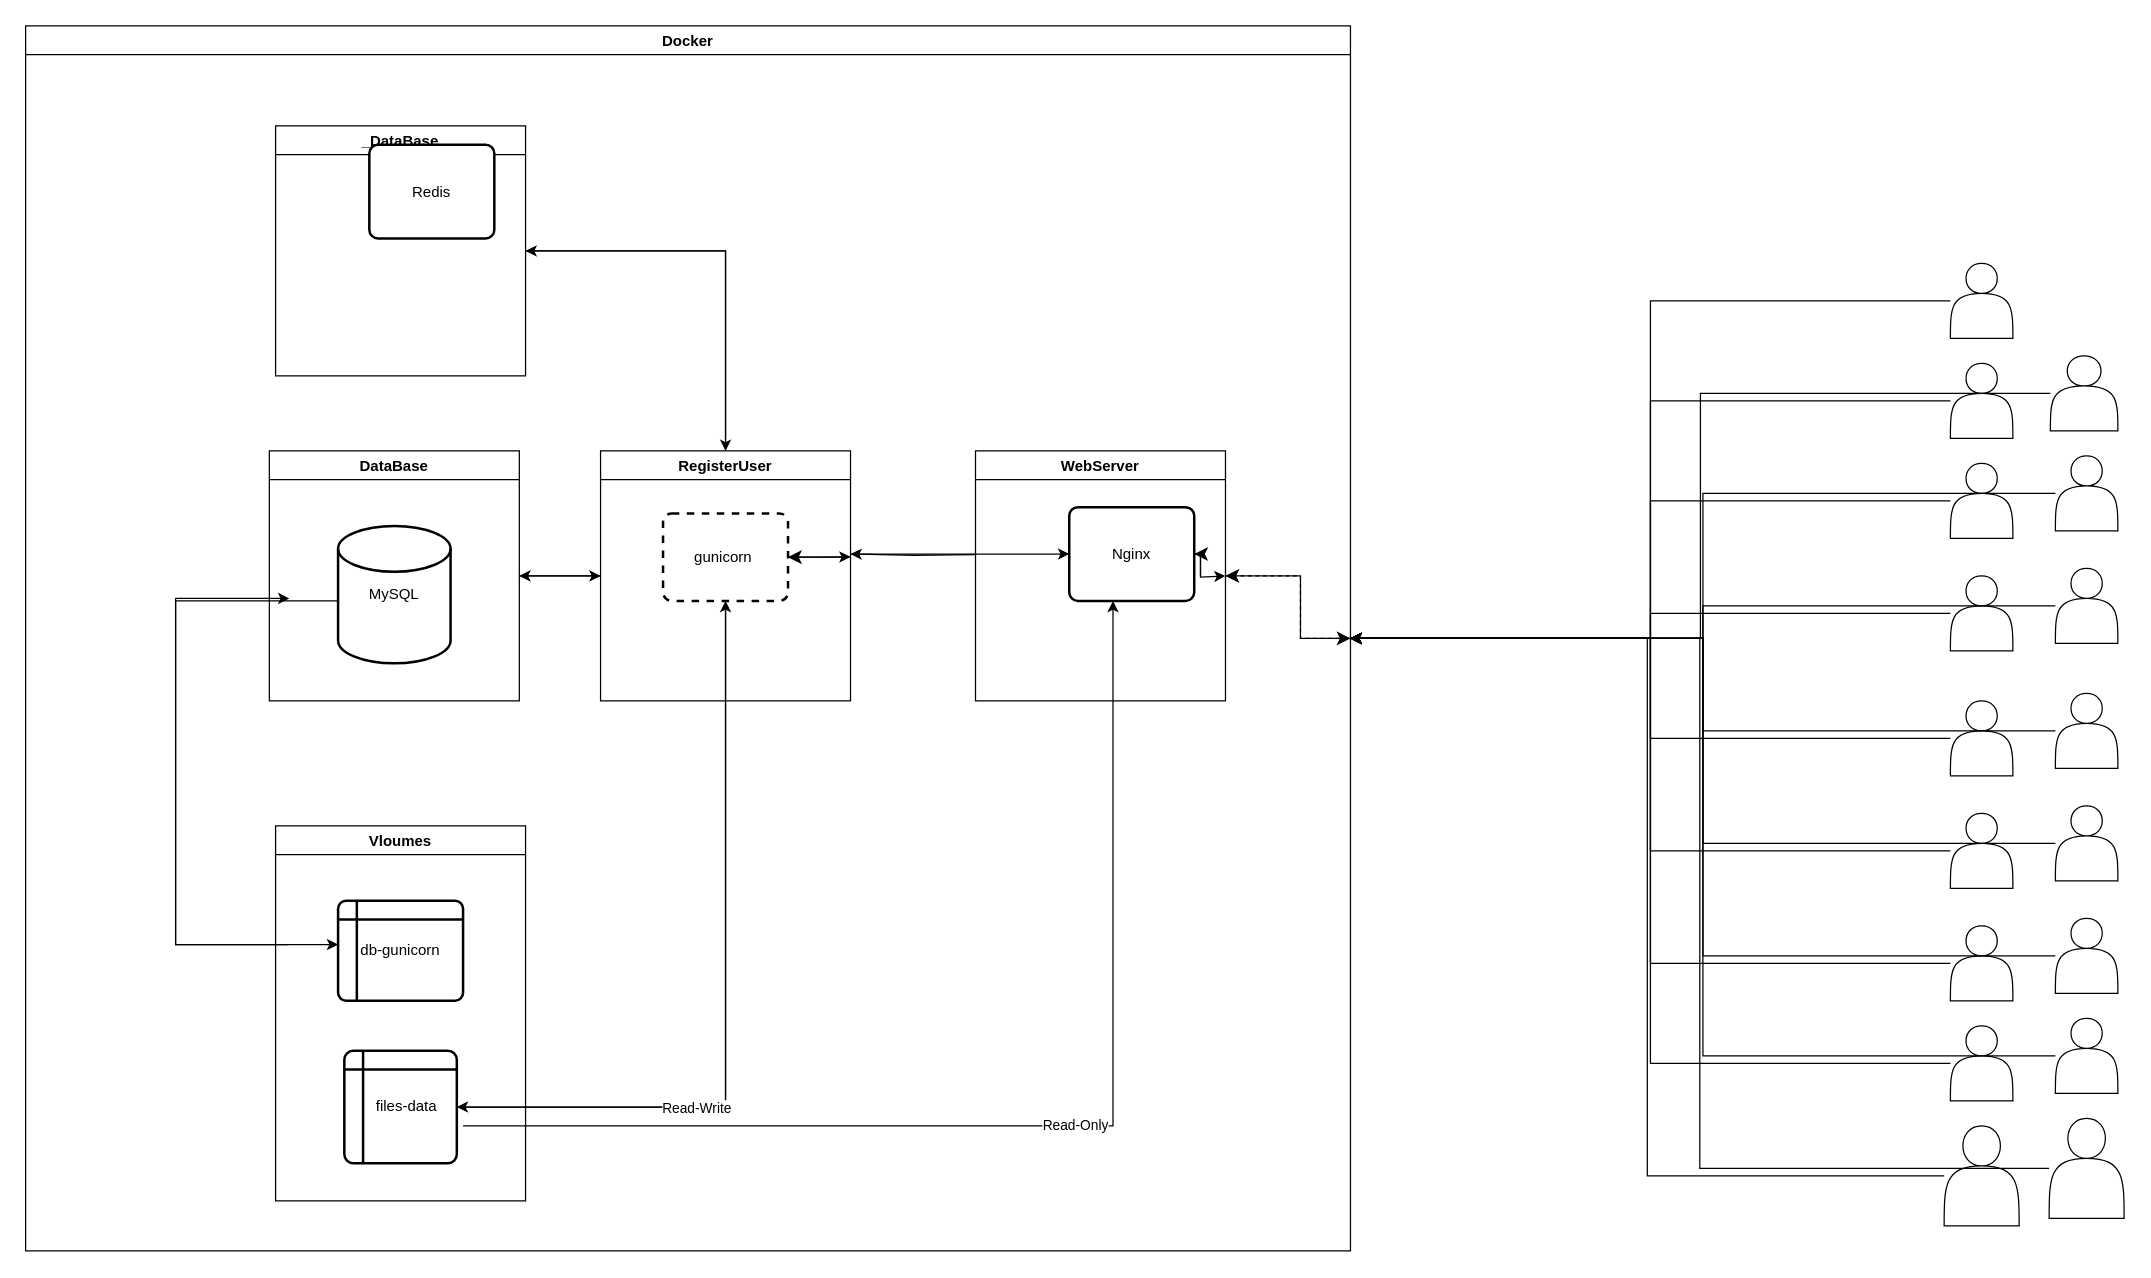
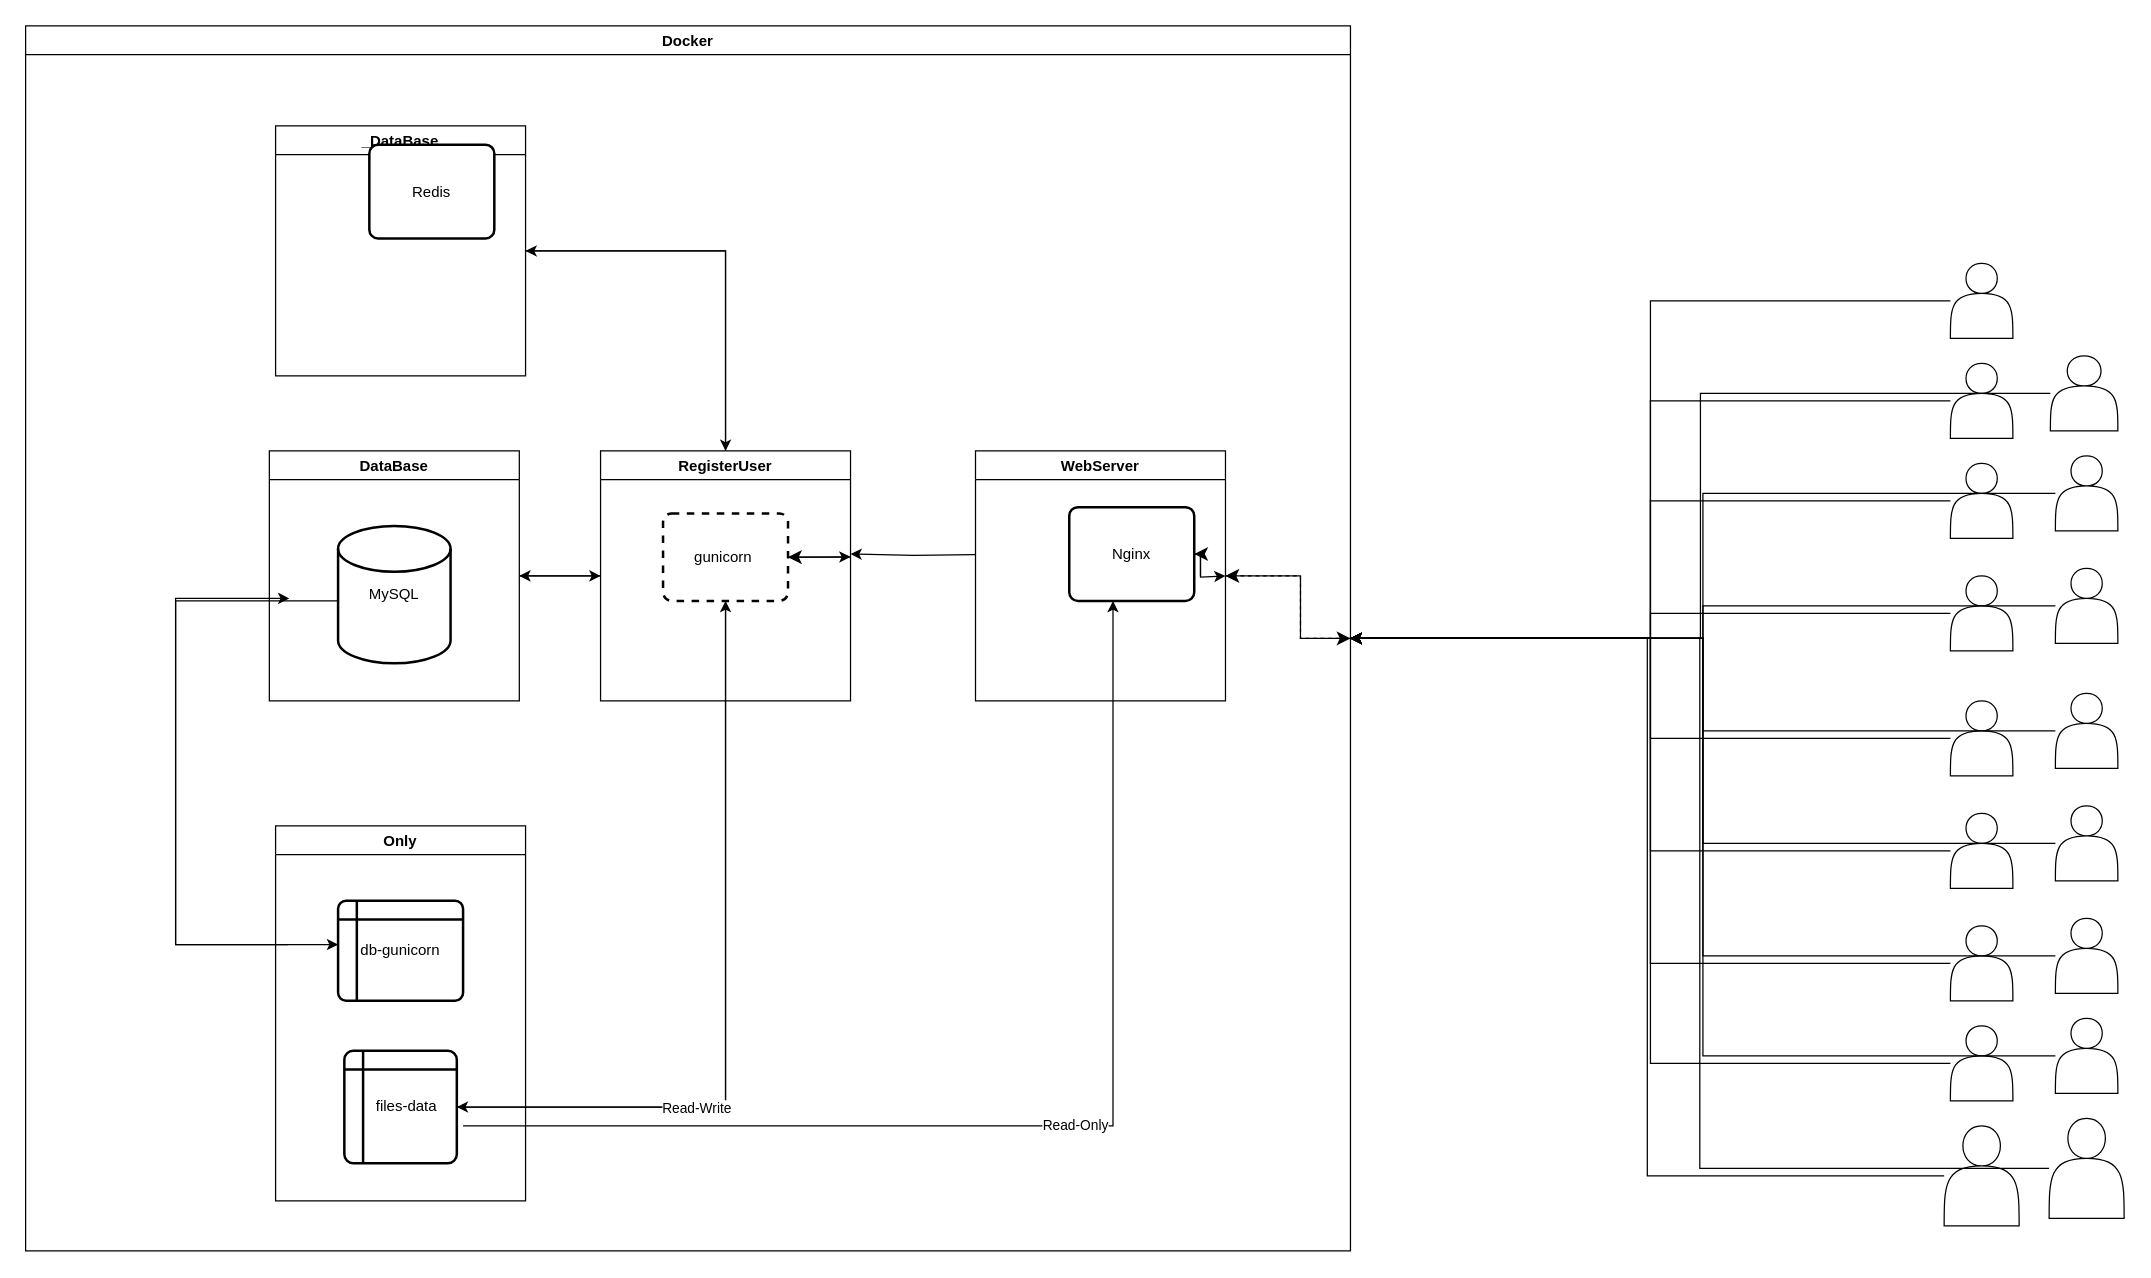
edge "RegisterUser" -> "Nginx": removed
node "Vloumes": label "Vloumes" -> "Only"
